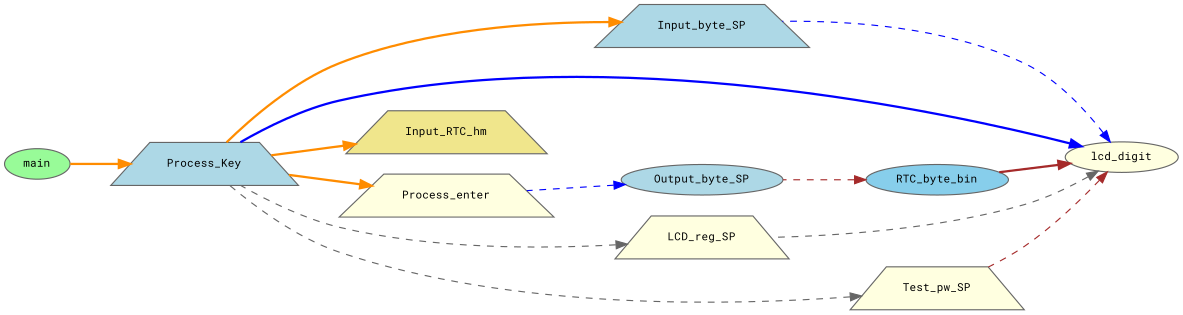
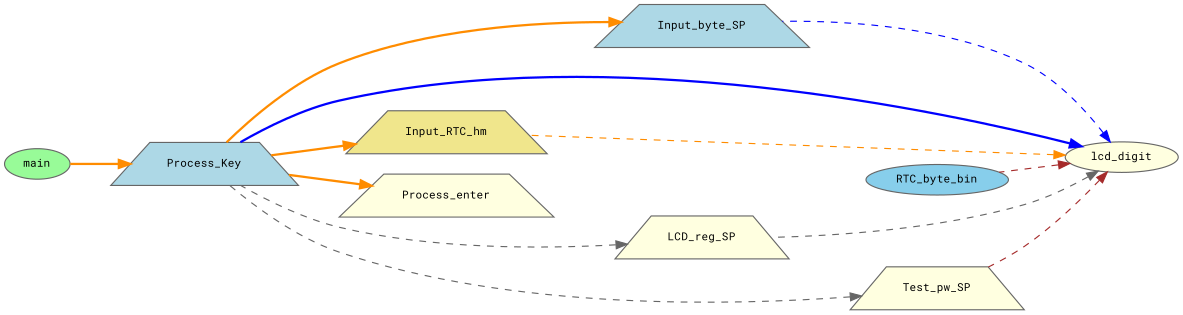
edge "Input_RTC_hm" -> "lcd_digit": added
edge "RTC_byte_bin" -> "lcd_digit": style bold -> dashed
node "Output_byte_SP": removed
